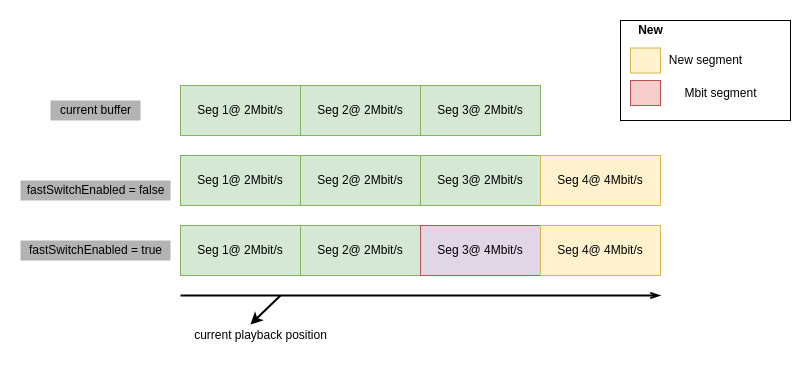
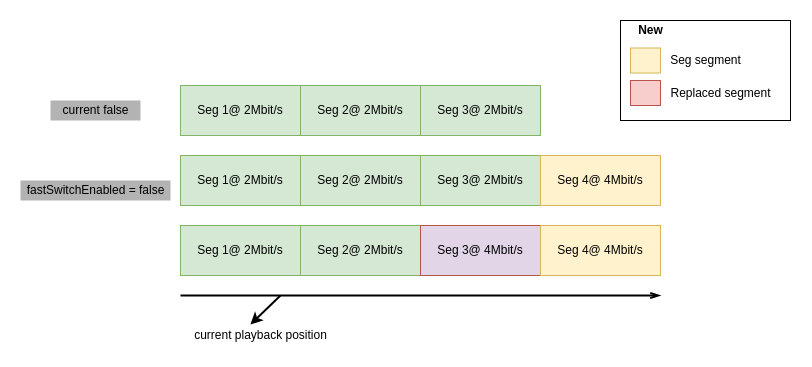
node "New segment": label "New segment" -> "Seg segment"
node "Mbit segment": label "Mbit segment" -> "Replaced segment"
node "current buffer": label "current buffer" -> "current false"
node "fastSwitchEnabled = true": removed
